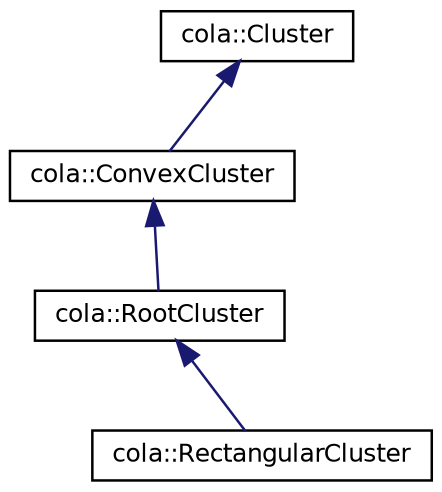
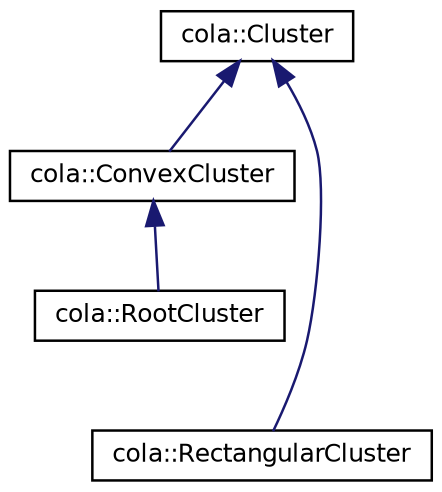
edge "cola::RectangularCluster" -> "cola::RootCluster": now "cola::RectangularCluster" -> "cola::Cluster"
